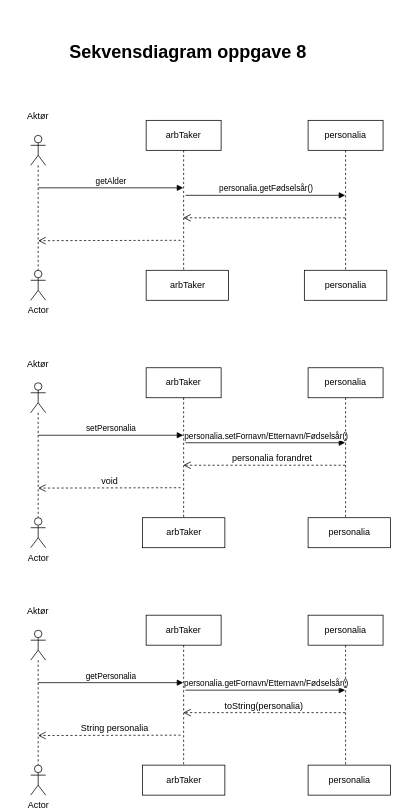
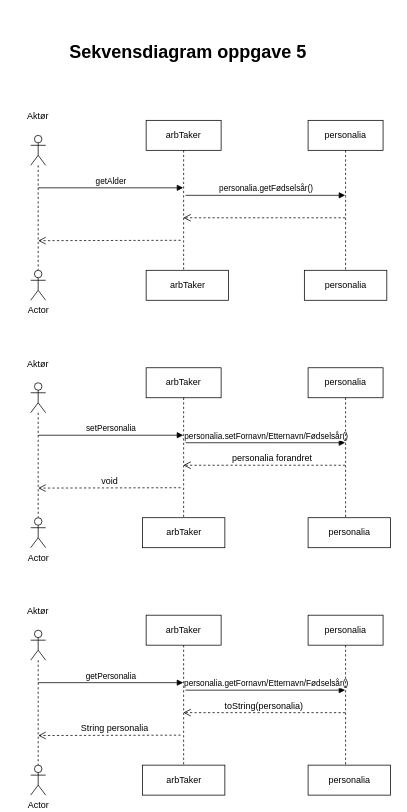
node "Sekvensdiagram oppgave 8": label "Sekvensdiagram oppgave 8" -> "Sekvensdiagram oppgave 5"
